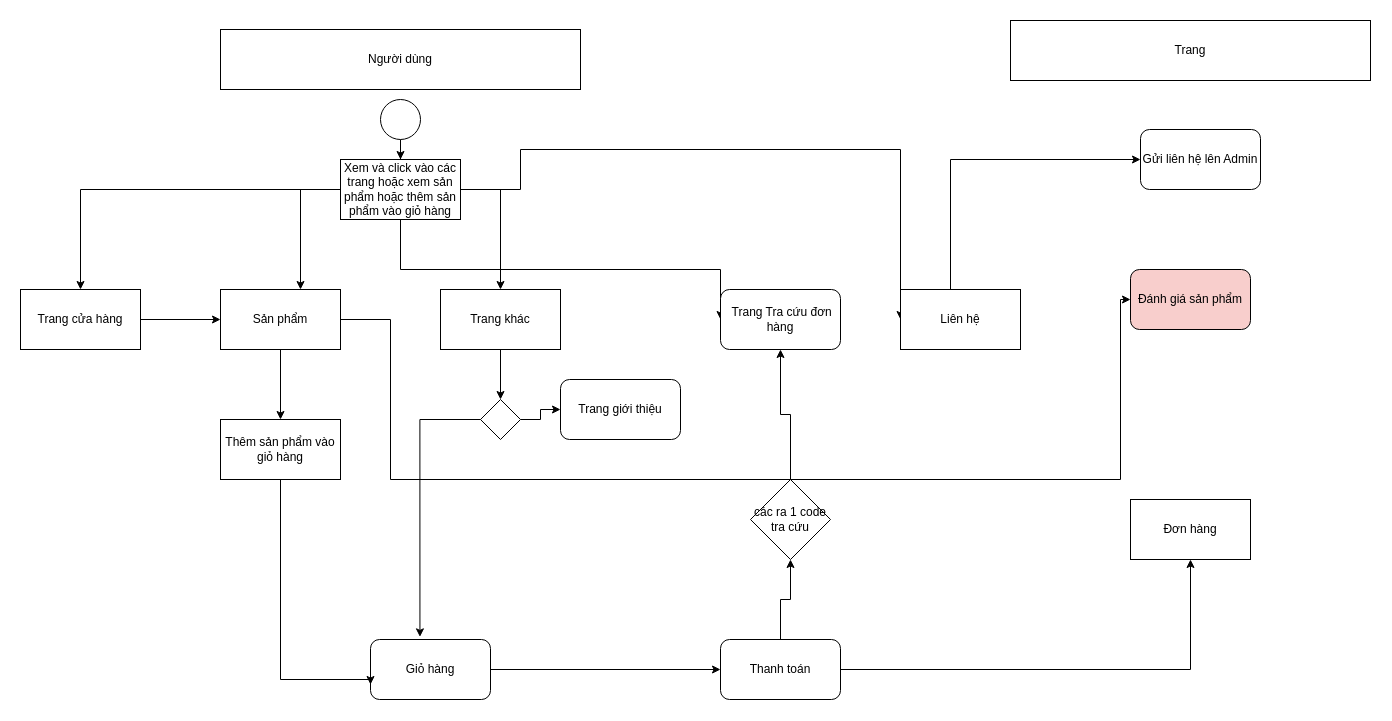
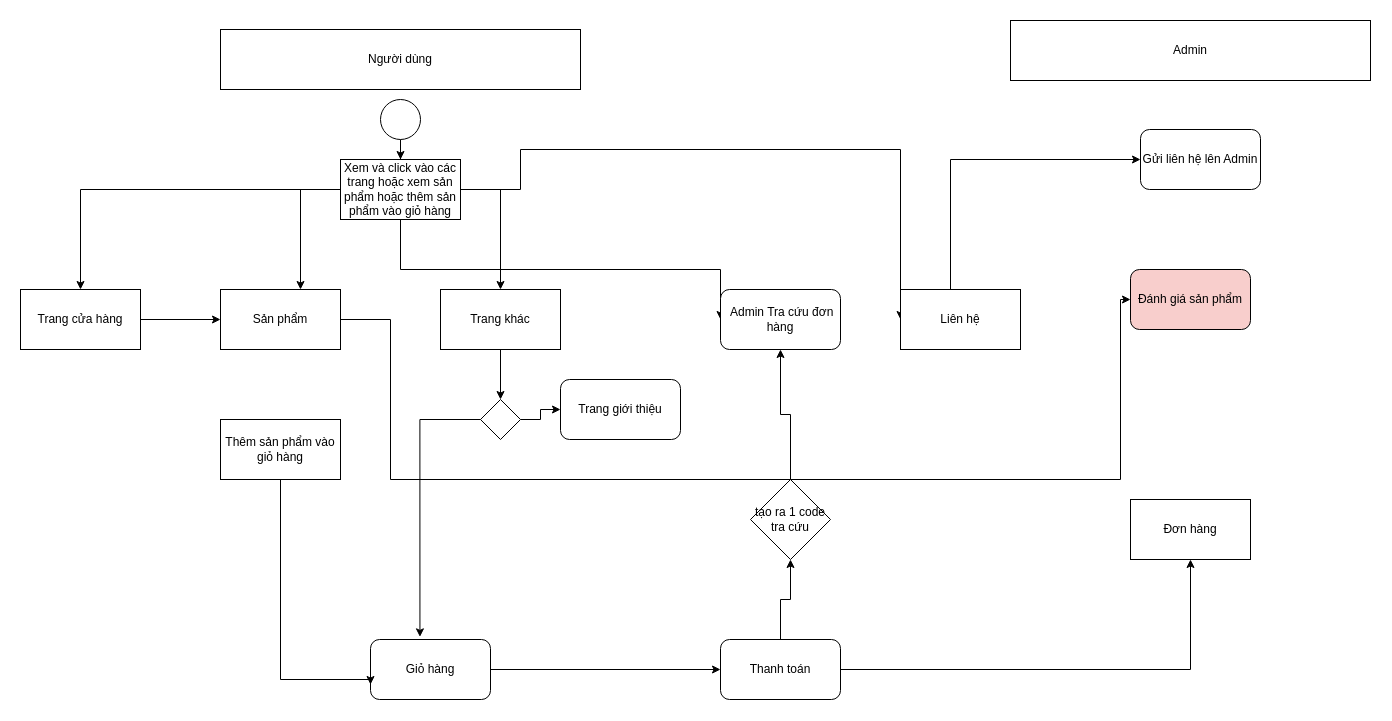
node "Trang": label "Trang" -> "Admin"
node "Trang Tra cứu đơn hàng": label "Trang Tra cứu đơn hàng" -> "Admin Tra cứu đơn hàng"
edge "Sản phẩm" -> "Thêm sản phẩm vào giỏ hàng": removed
node "các ra 1 code tra cứu": label "các ra 1 code tra cứu" -> "tạo ra 1 code tra cứu"
